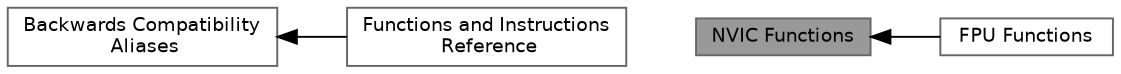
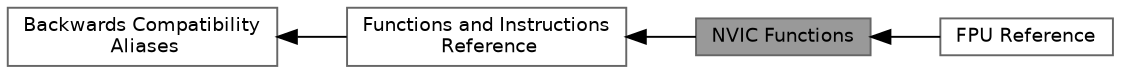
edge "NVIC Functions" -> "Functions and Instructions Reference": added
node "FPU Functions": label "FPU Functions" -> "FPU Reference"
